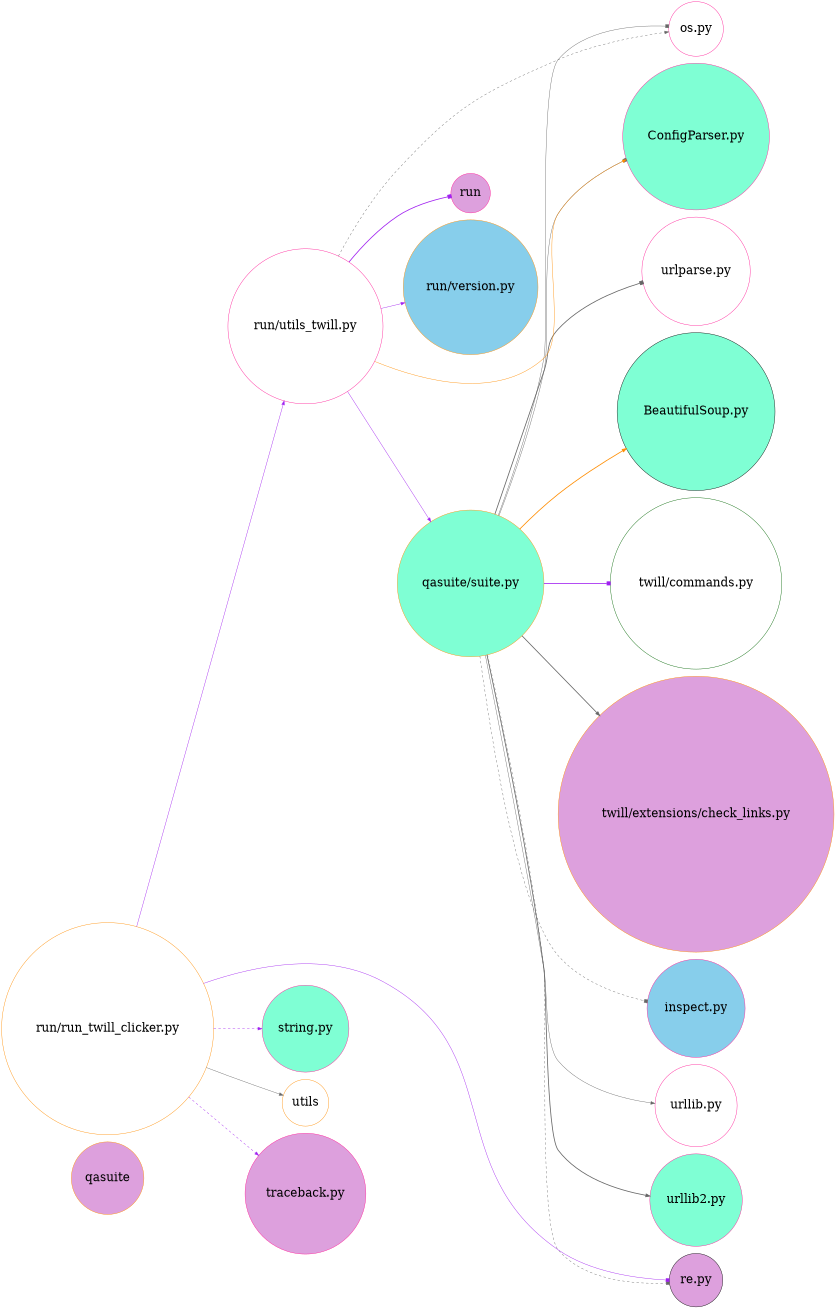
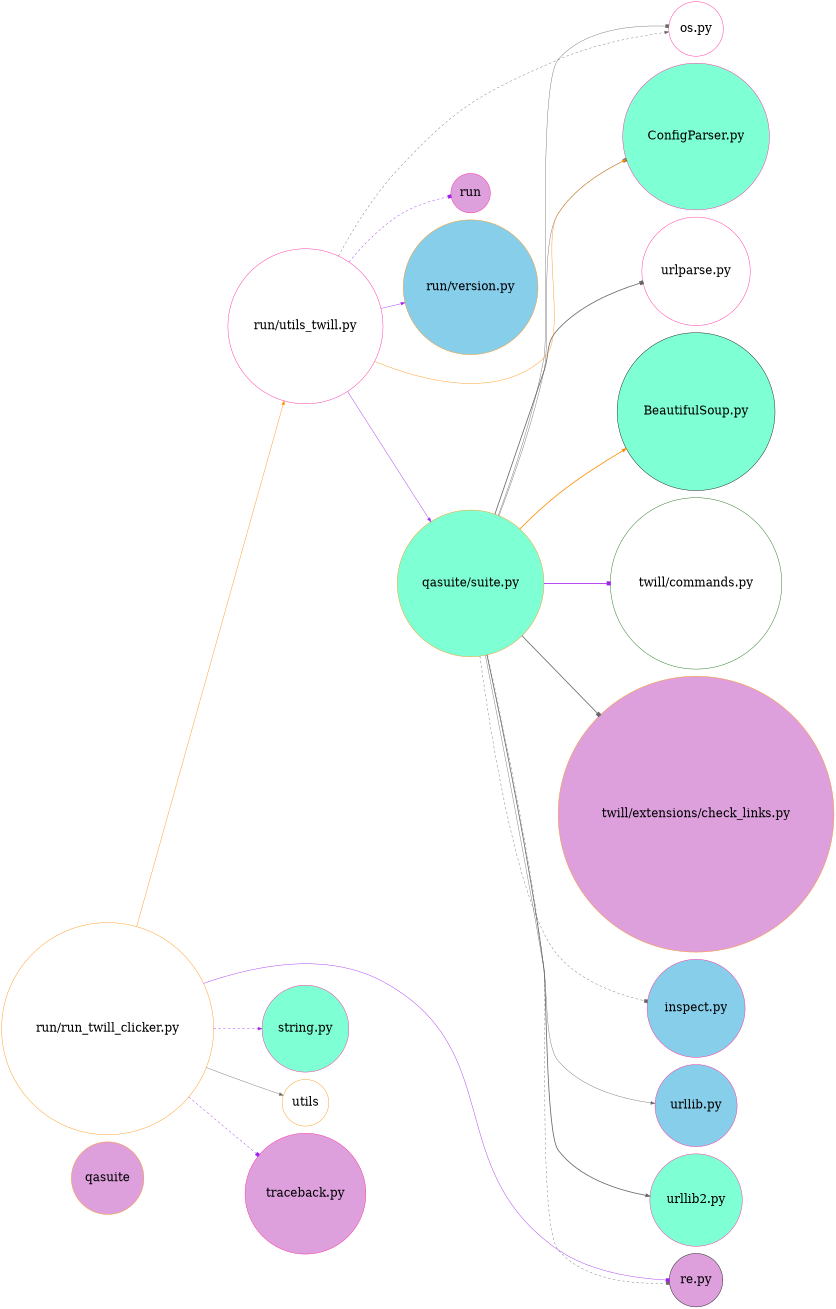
edge "run/utils_twill.py" -> "run": style bold -> dashed
edge "run/run_twill_clicker.py" -> "run/utils_twill.py": color purple -> darkorange
edge "qasuite/suite.py" -> "twill/extensions/check_links.py": arrowhead normal -> box
node "urllib.py": fillcolor white -> skyblue
edge "run/run_twill_clicker.py" -> "traceback.py": arrowhead normal -> box
